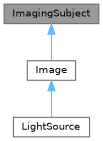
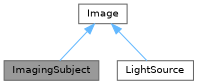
edge "Image" -> "ImagingSubject": reversed
